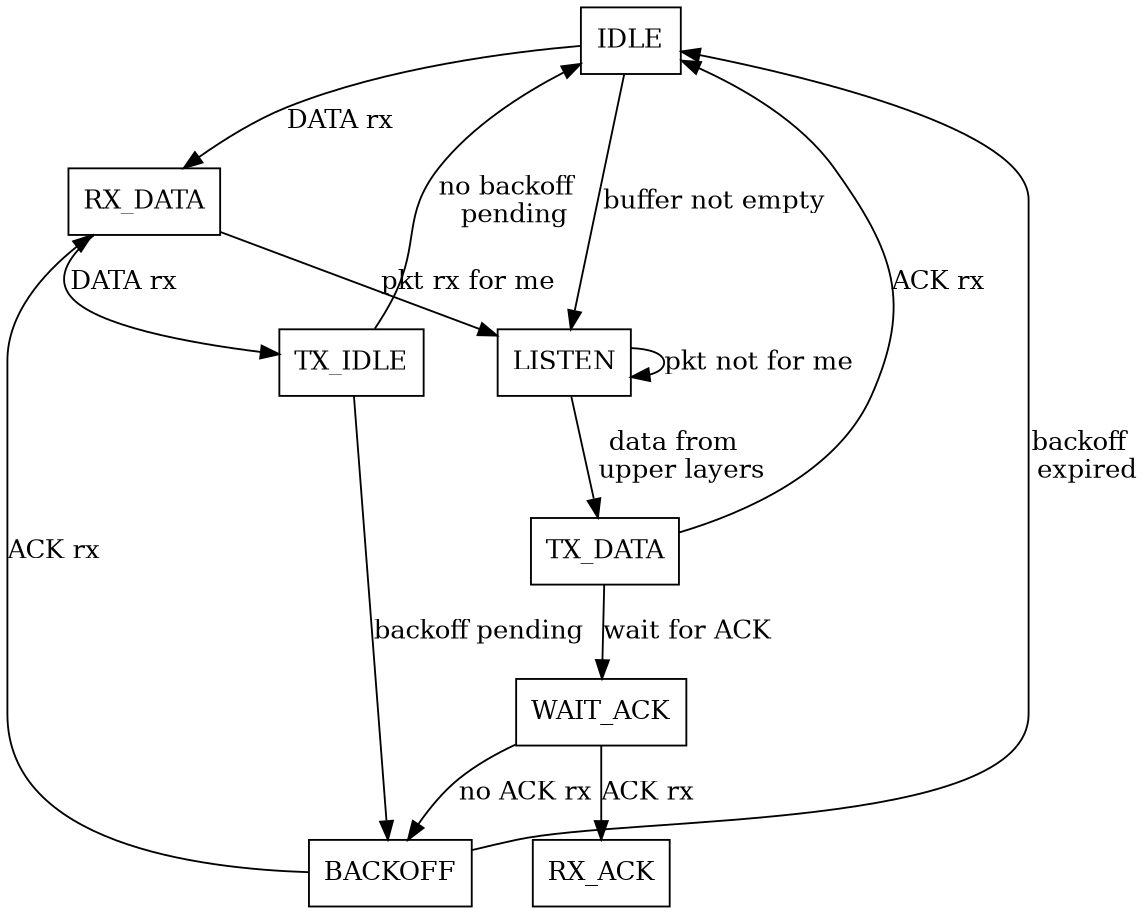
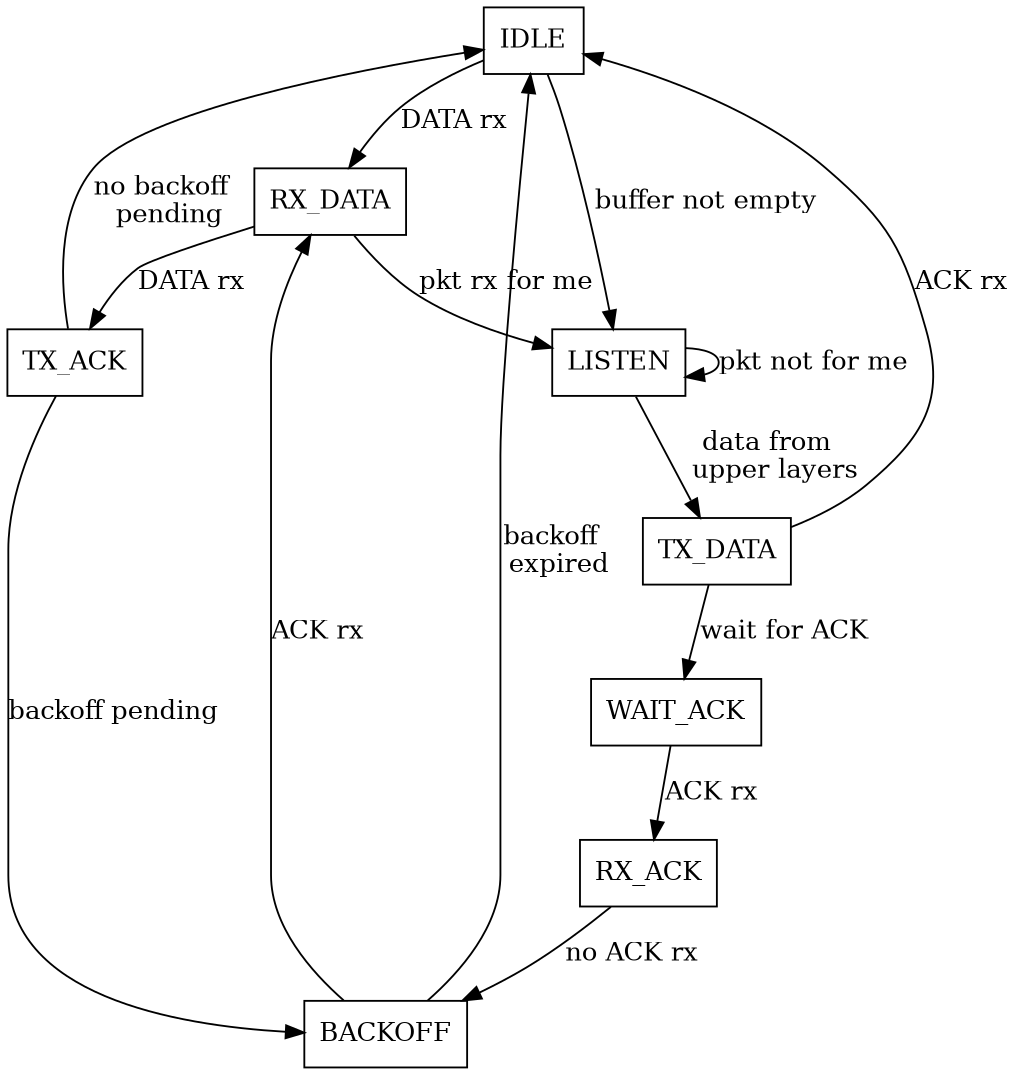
node "TX_IDLE": label "TX_IDLE" -> "TX_ACK"
edge "WAIT_ACK" -> "BACKOFF": now "RX_ACK" -> "BACKOFF"
